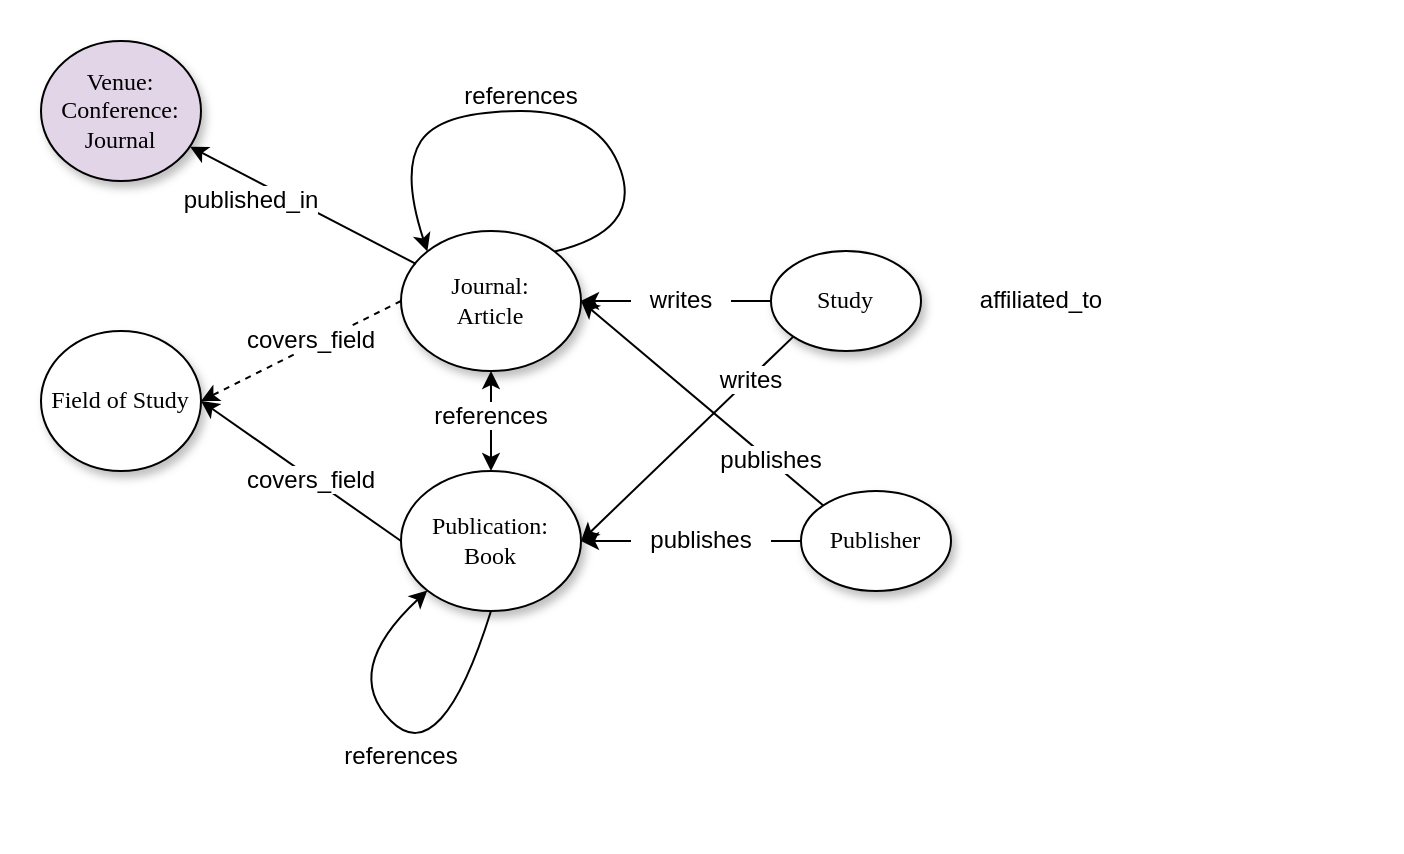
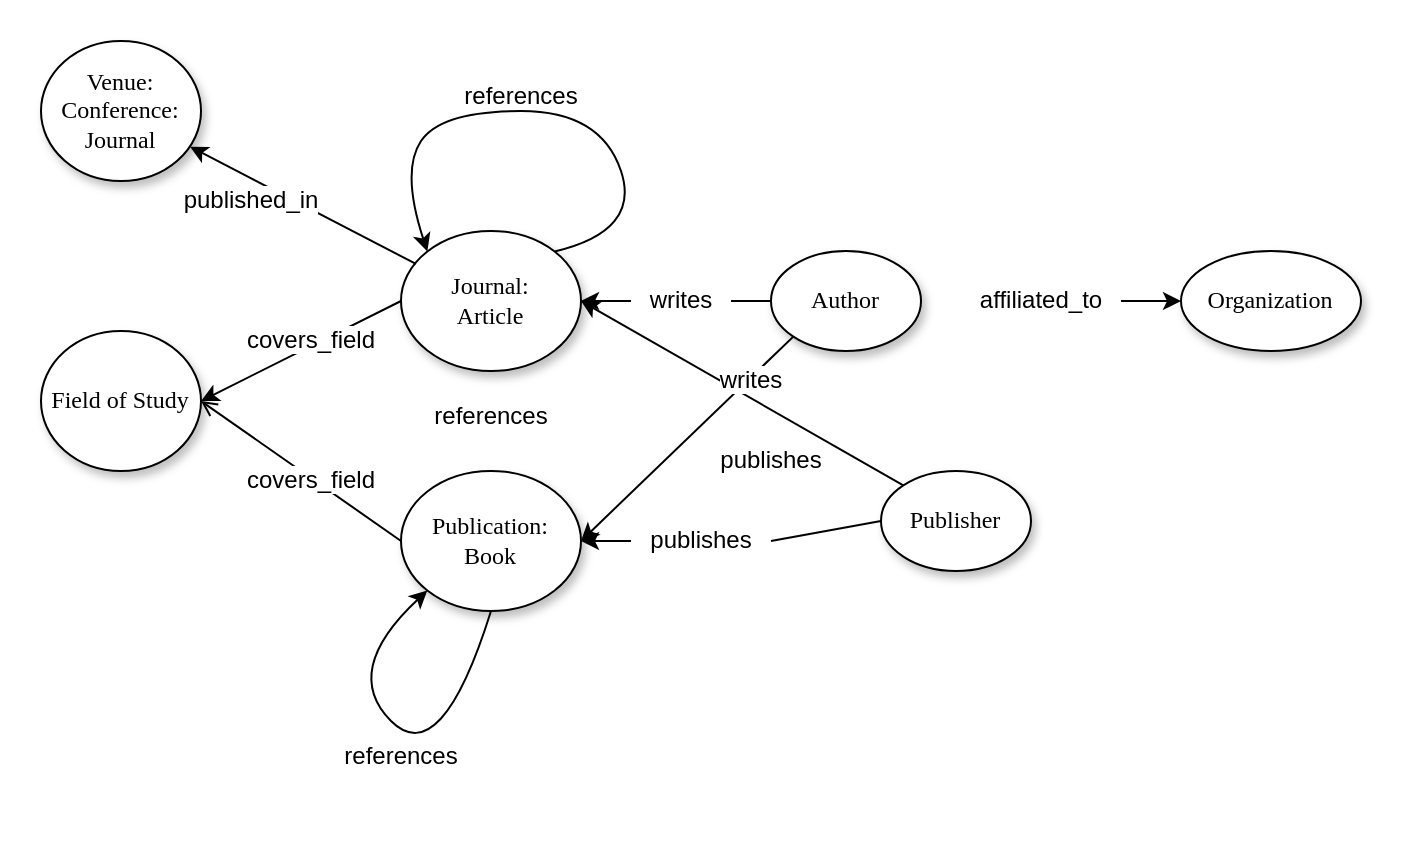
node "Venue: Conference: Journal": fillcolor #e1d5e7 -> #ffffff
node "Study": label "Study" -> "Author"
edge "affiliated_to" -> "Organization": added
node "Organization": added
edge "Journal: Article" -> "Field of Study": style dashed -> solid
edge "Publication: Book" -> "Field of Study": arrowhead classic -> open
edge "Journal: Article" -- "Publication: Book": removed
node "Publisher": moved (876, 541) -> (956, 521)
